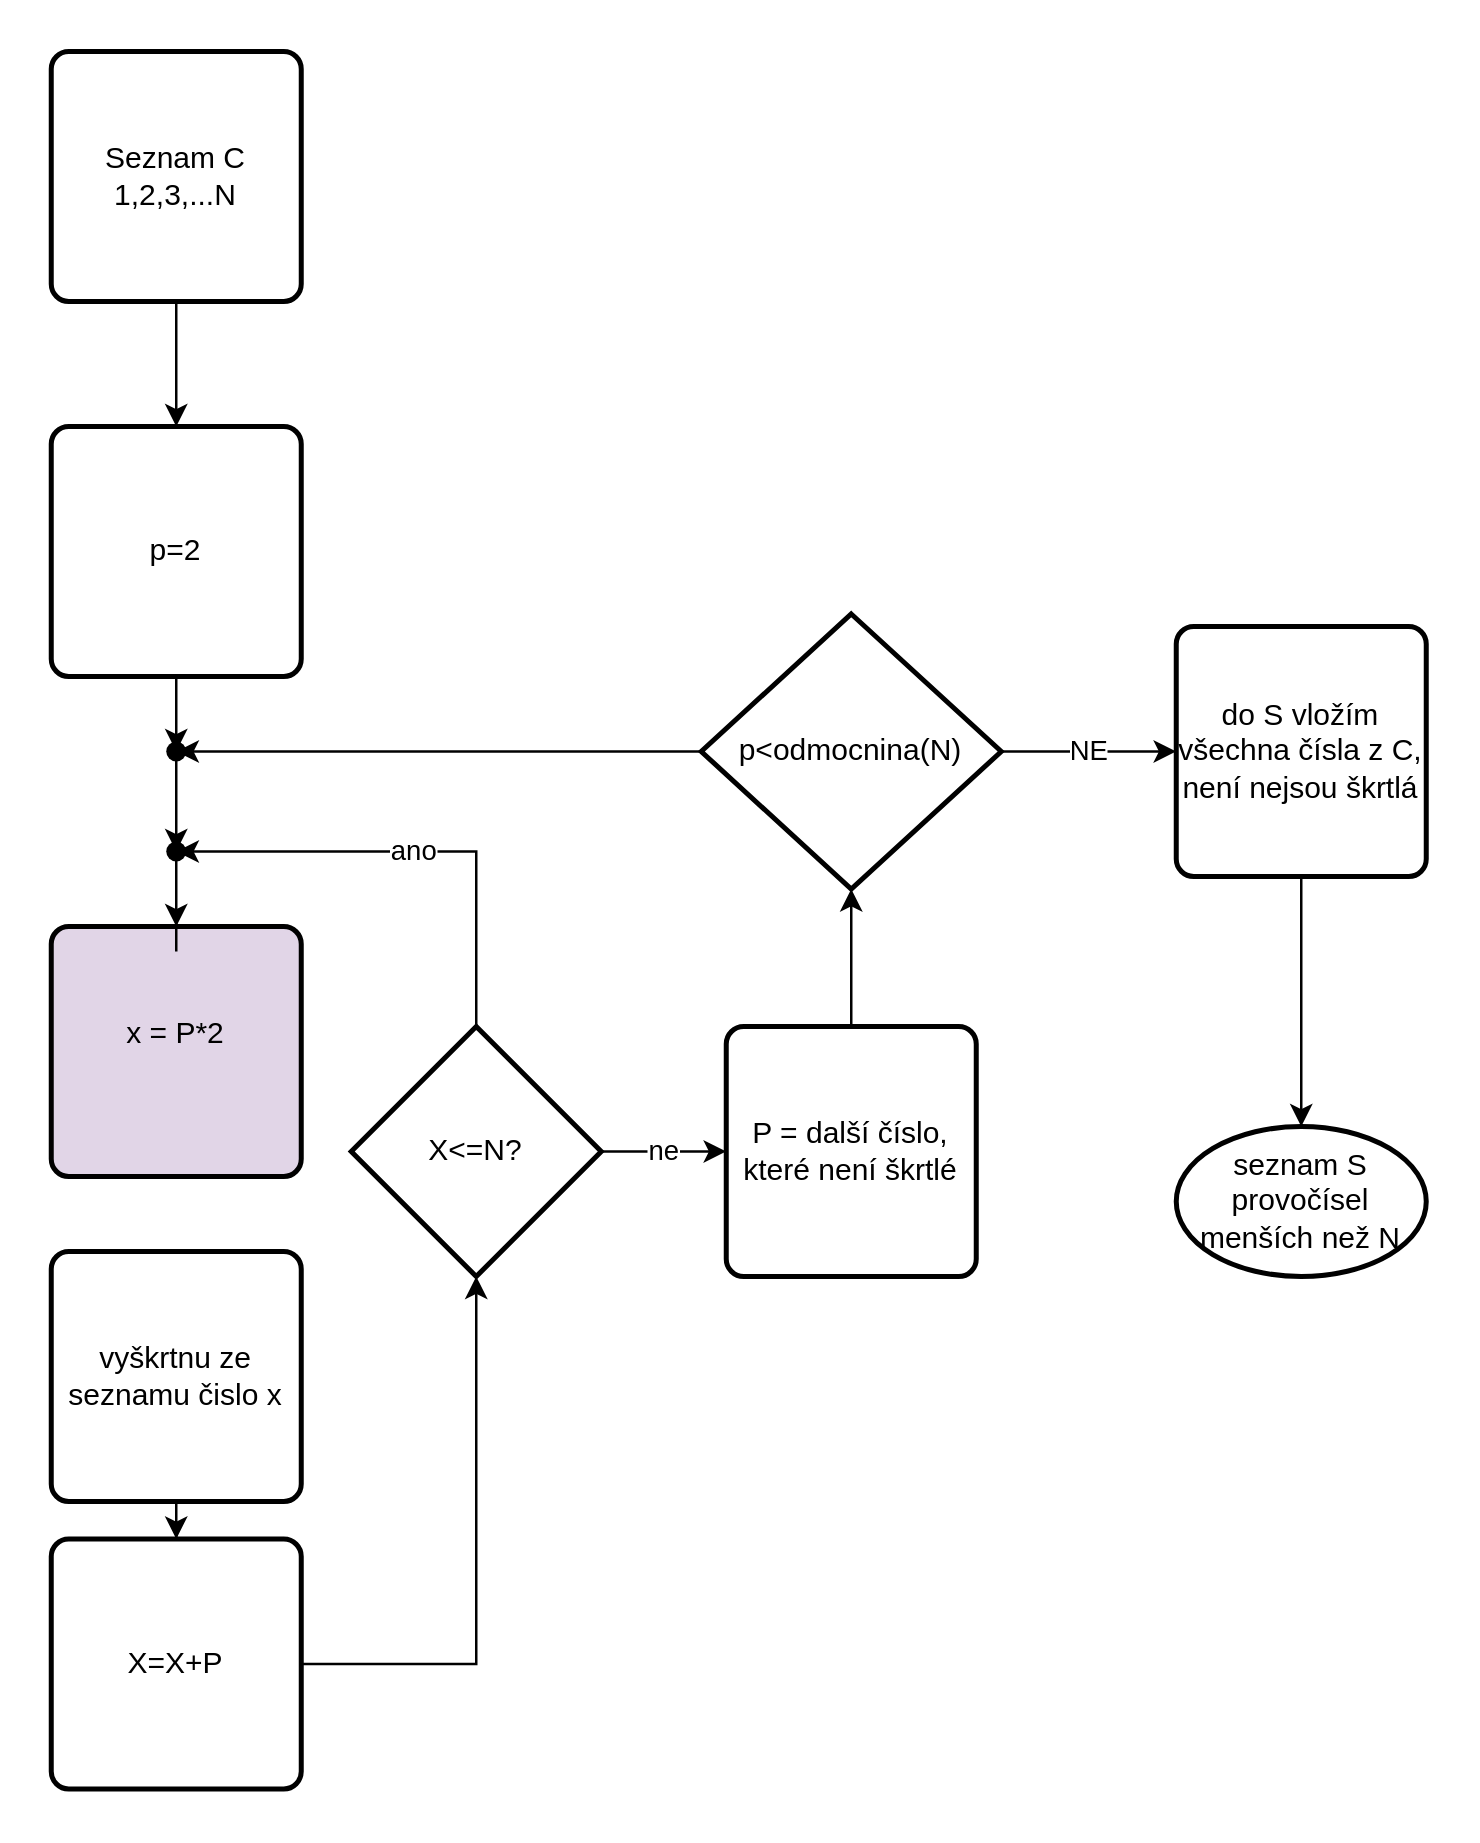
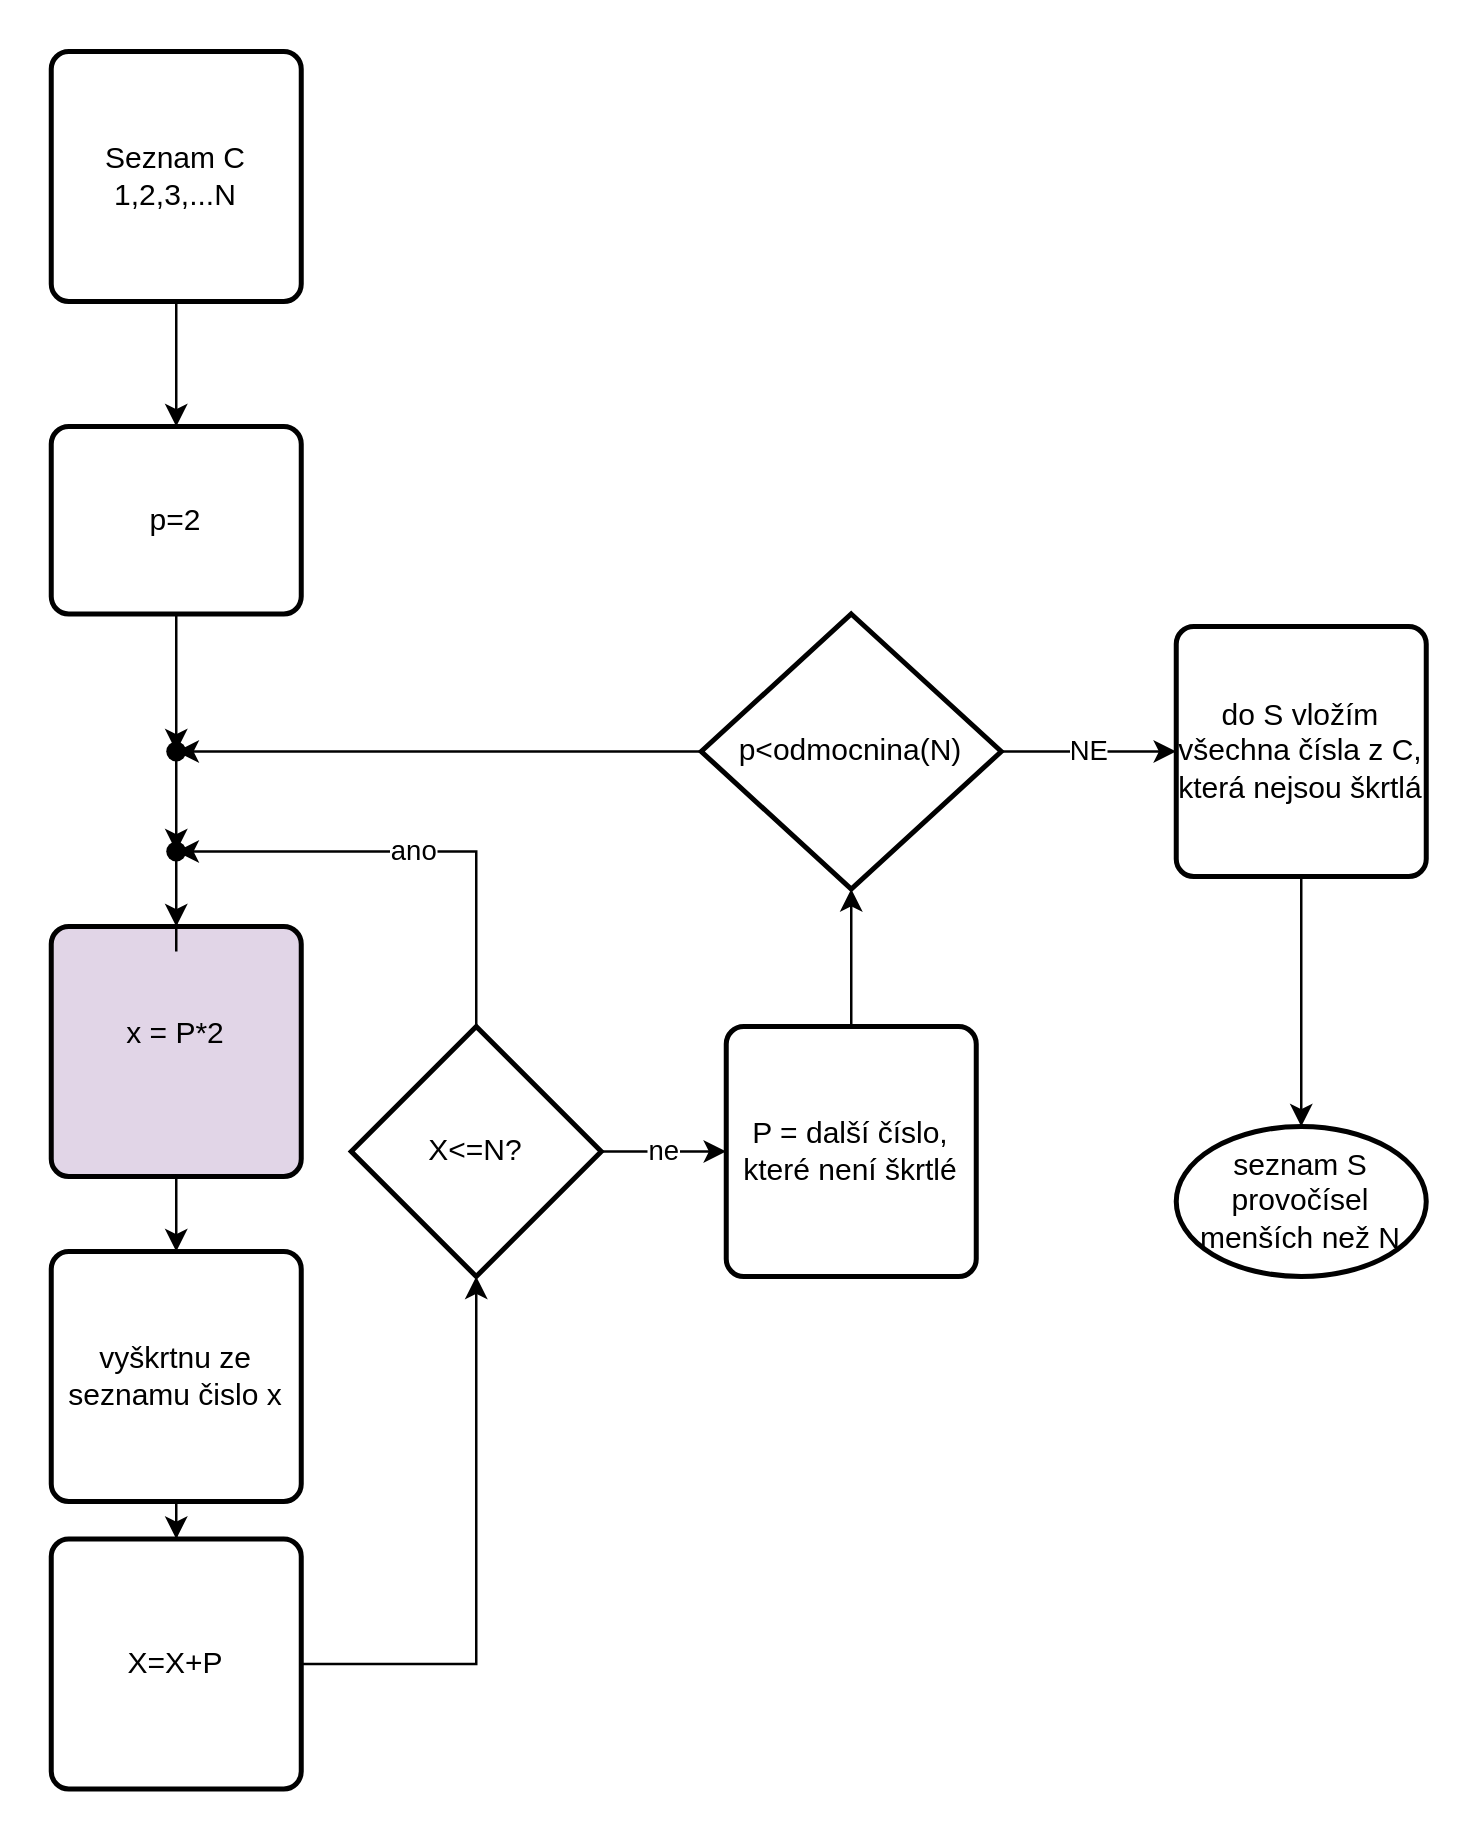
node "p=2": size 250x250 -> 250x188
node "do S vložím všechna čísla z C, není nejsou škrtlá": label "do S vložím všechna čísla z C, není nejsou škrtlá" -> "do S vložím všechna čísla z C, která nejsou škrtlá"
edge "x = P*2" -> "vyškrtnu ze seznamu čislo x": added
